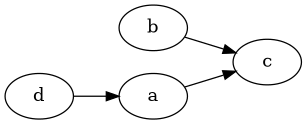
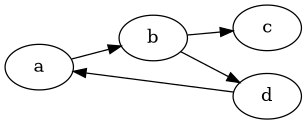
edge "b" -> "d": added
edge "a" -> "c": now "a" -> "b"
